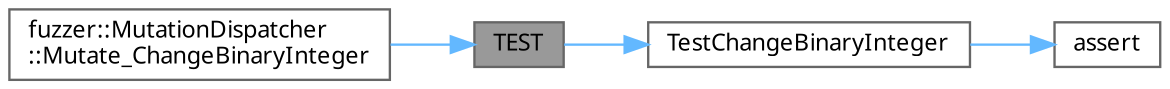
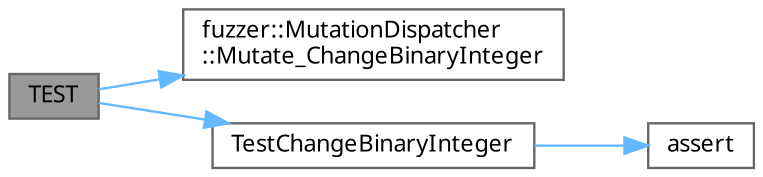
edge "fuzzer::MutationDispatcher ::Mutate_ChangeBinaryInteger" -> "TEST": reversed
